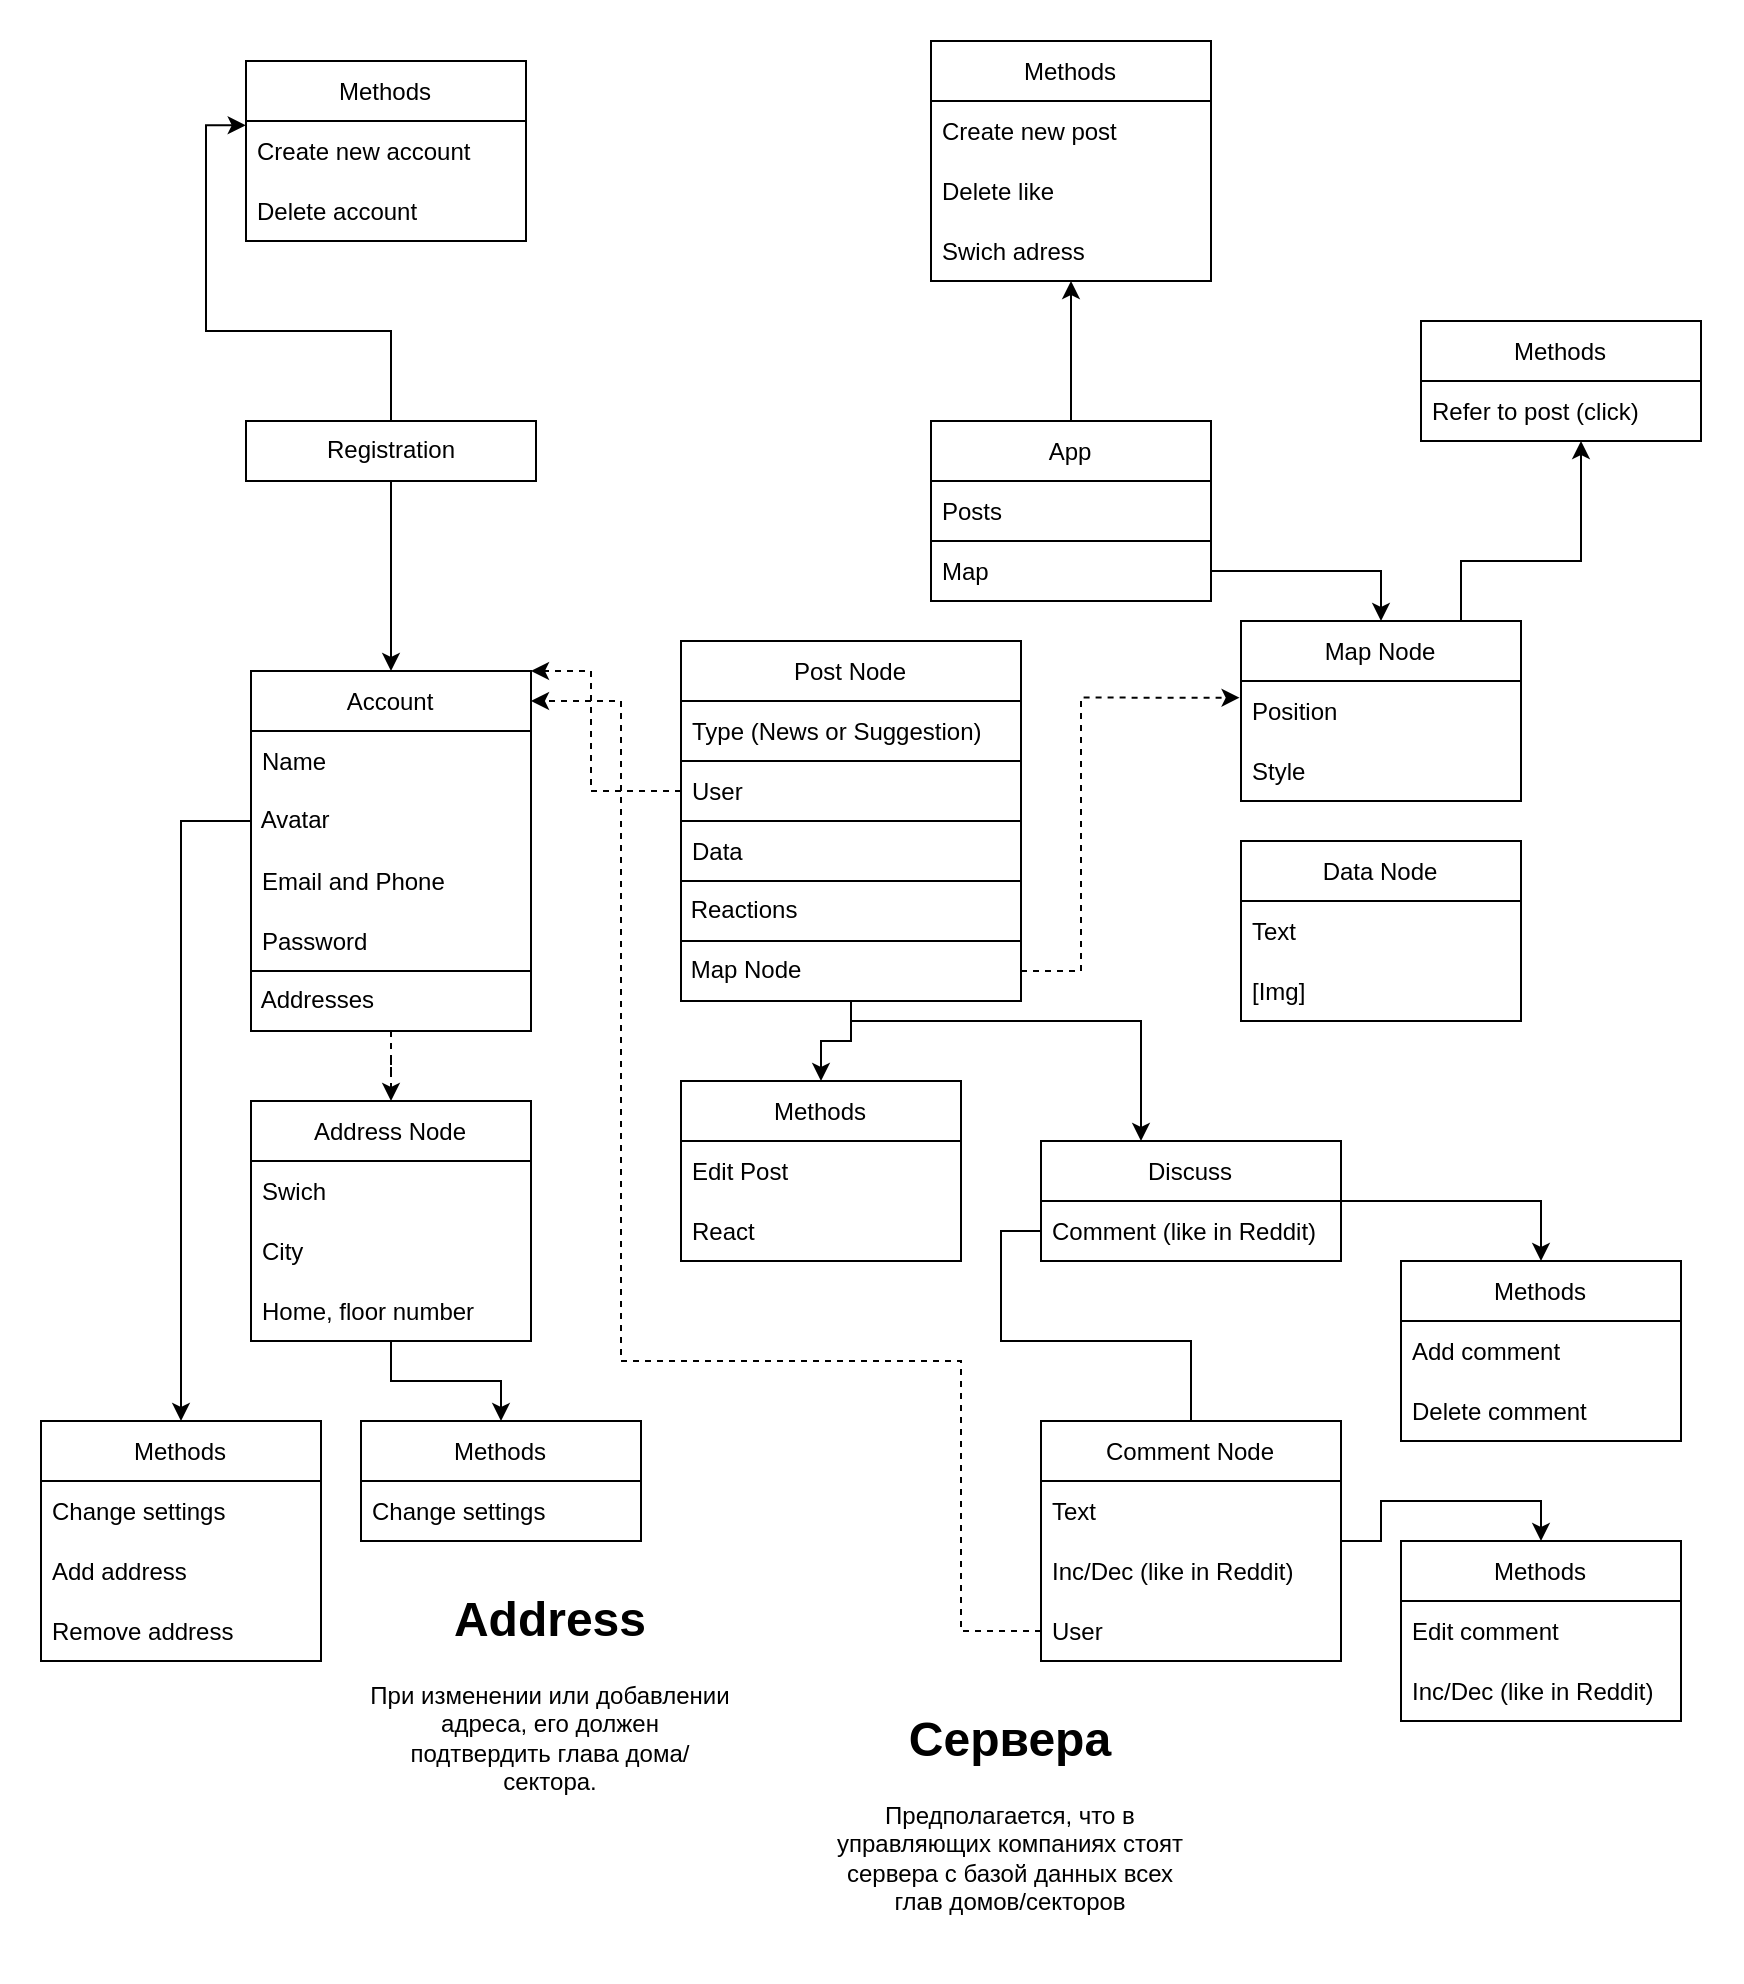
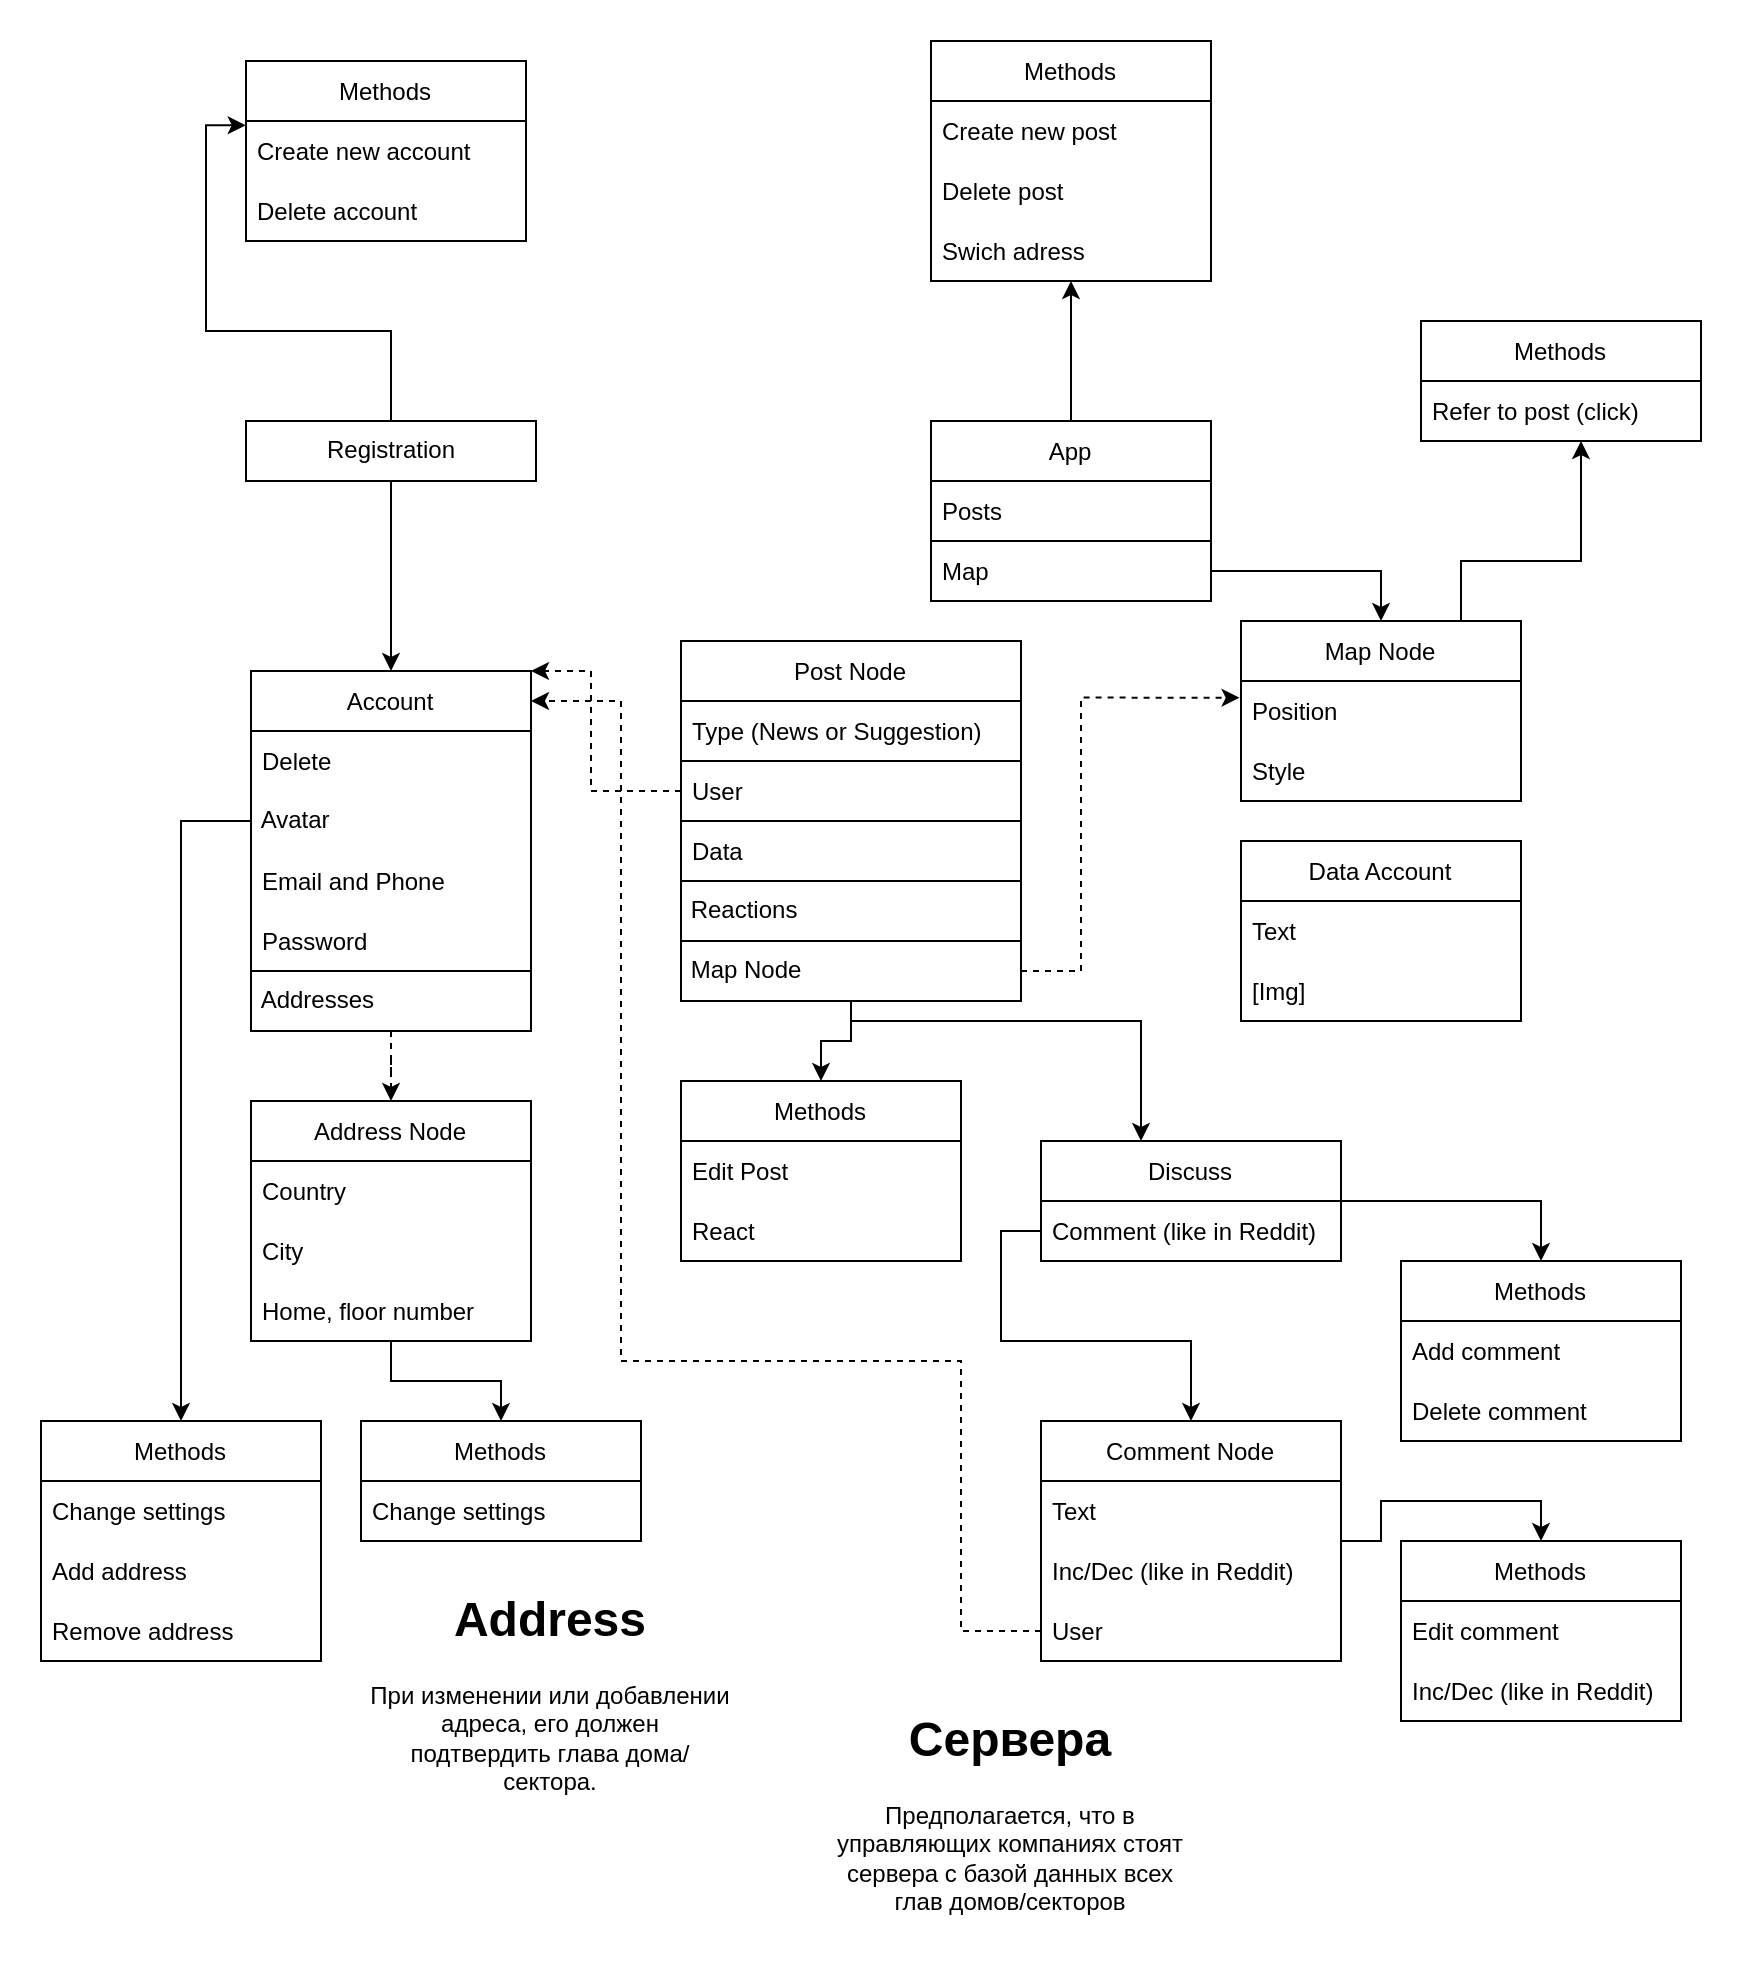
node "Delete like": label "Delete like" -> "Delete post"
node "Name": label "Name" -> "Delete"
node "Data Node": label "Data Node" -> "Data Account"
node "Swich": label "Swich" -> "Country"
edge "Comment (like in Reddit)" -- "Comment Node": arrowhead none -> classic
